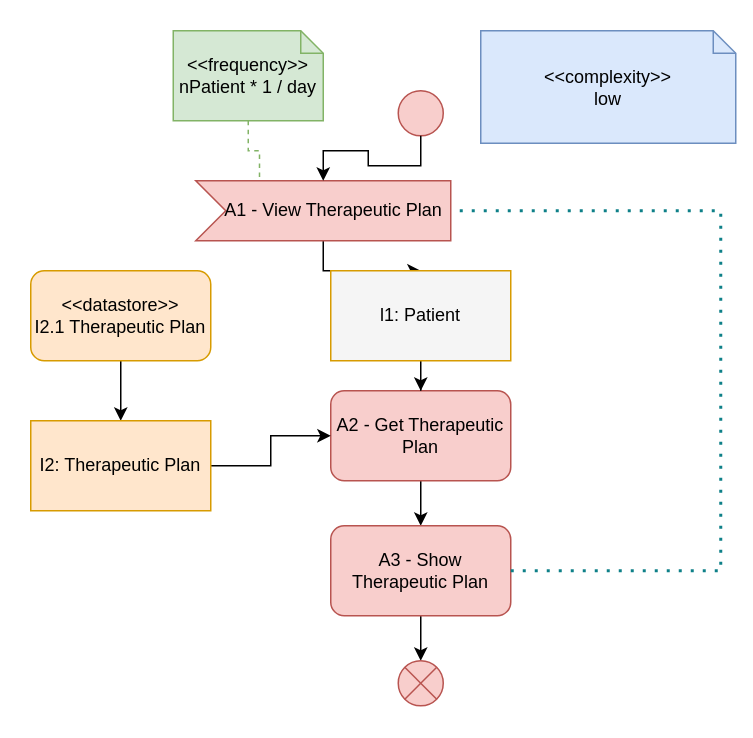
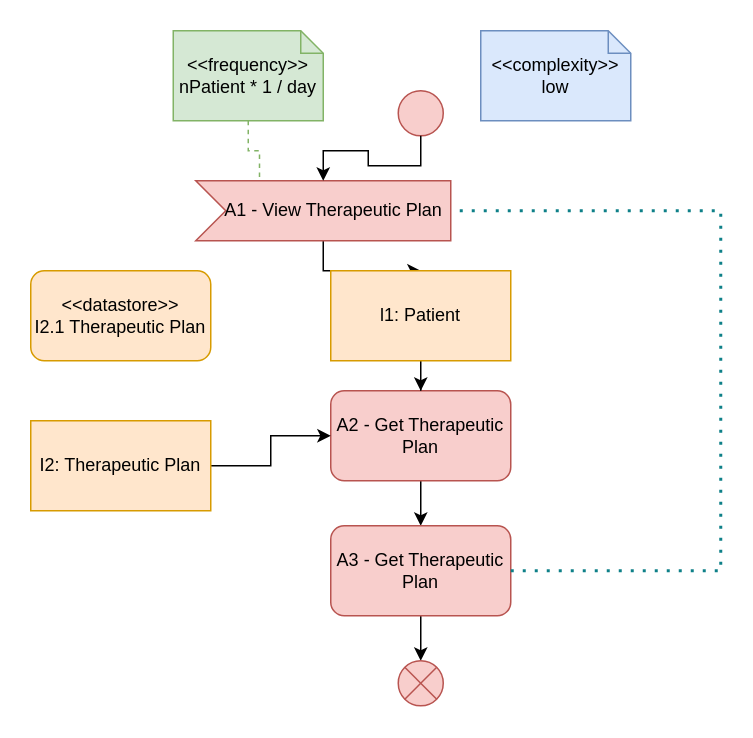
node "<<complexity>> low": size 255x113 -> 150x90
node "l1: Patient": fillcolor #f5f5f5 -> #ffe6cc
edge "<<datastore>> I2.1 Therapeutic Plan" -> "I2: Therapeutic Plan": removed
node "A3 - Show Therapeutic Plan": label "A3 - Show Therapeutic Plan" -> "A3 - Get Therapeutic Plan"
